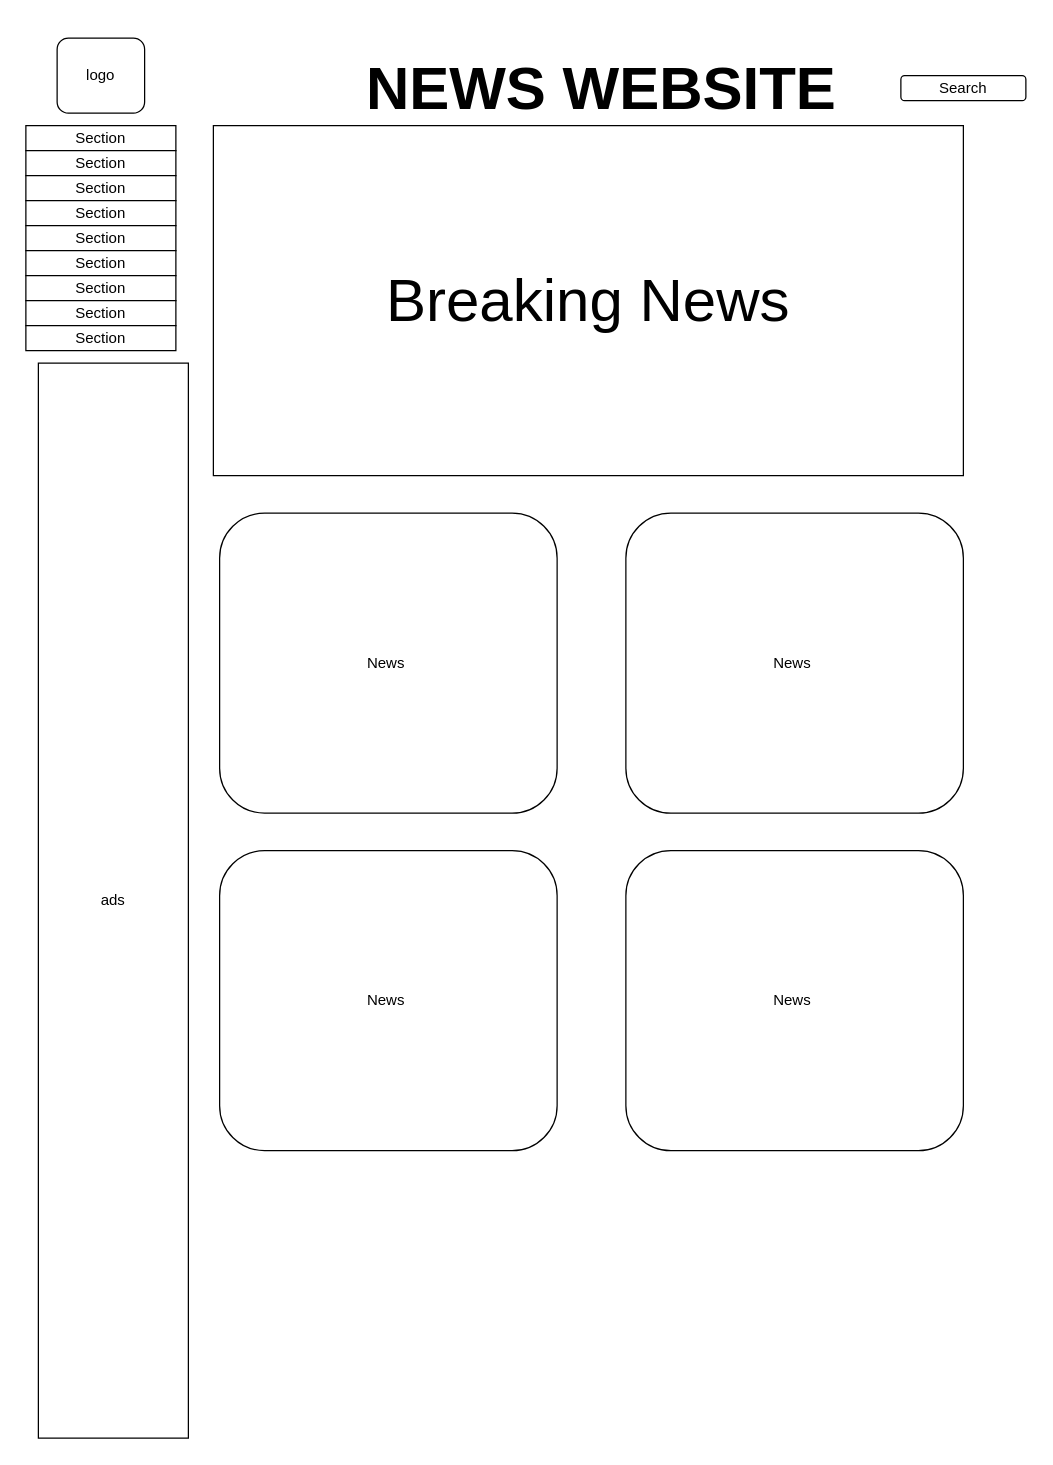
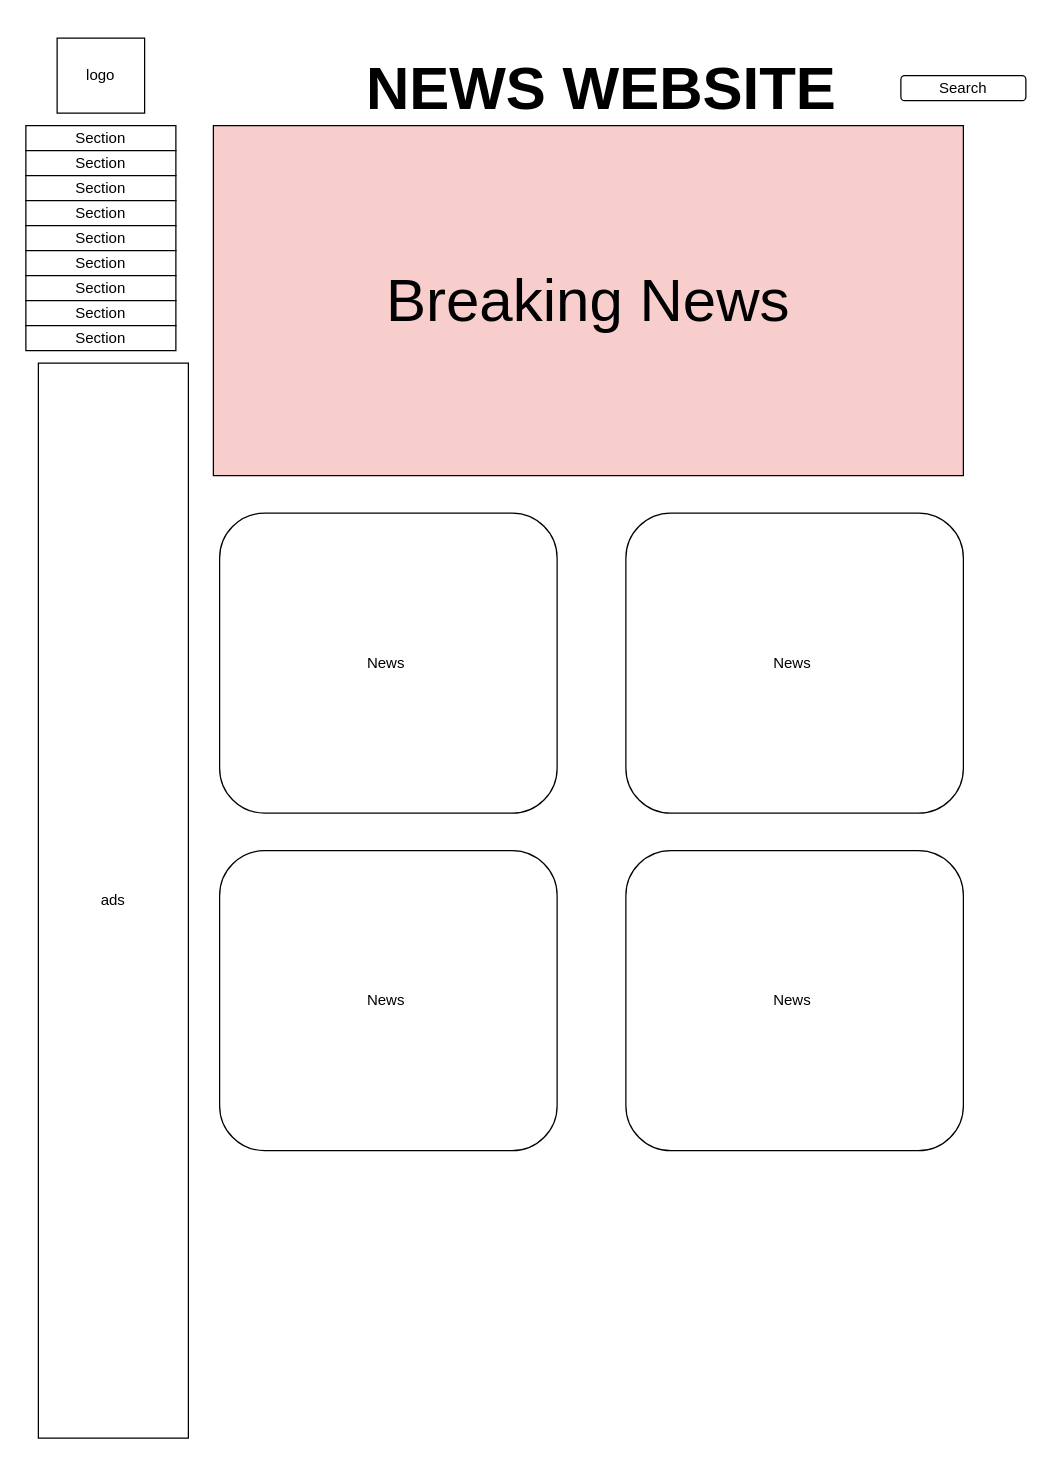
node "logo": shape rounded rectangle -> rectangle
node "Breaking News": fillcolor #ffffff -> #f8cecc
